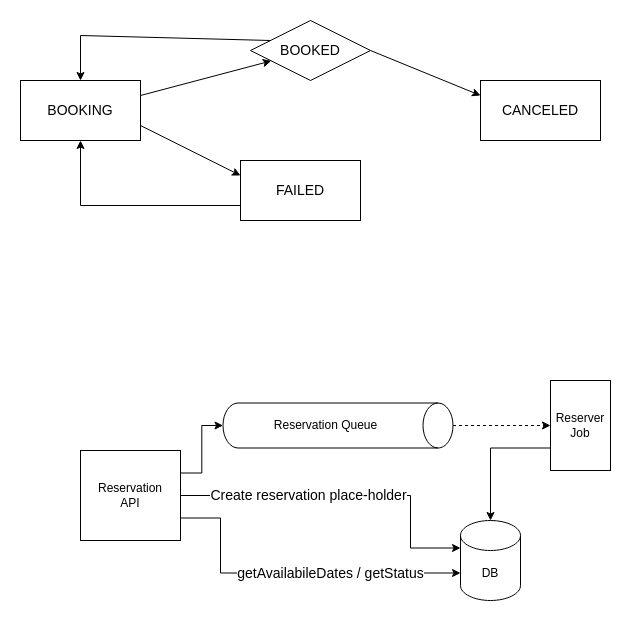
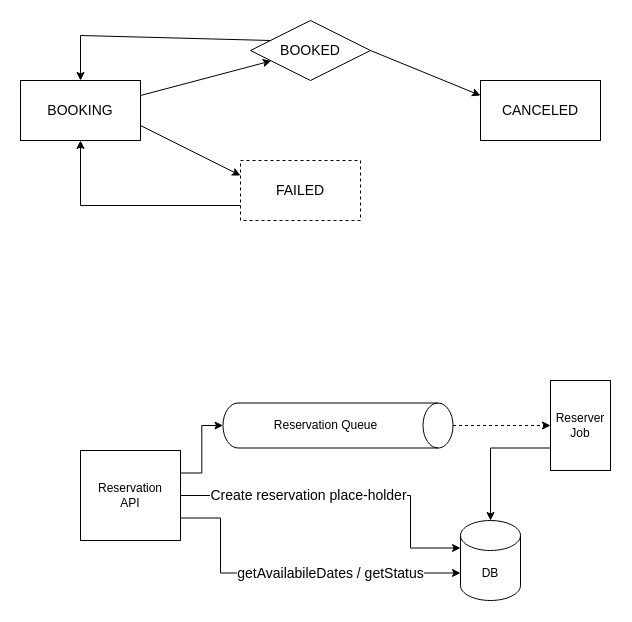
node "FAILED": style solid -> dashed
